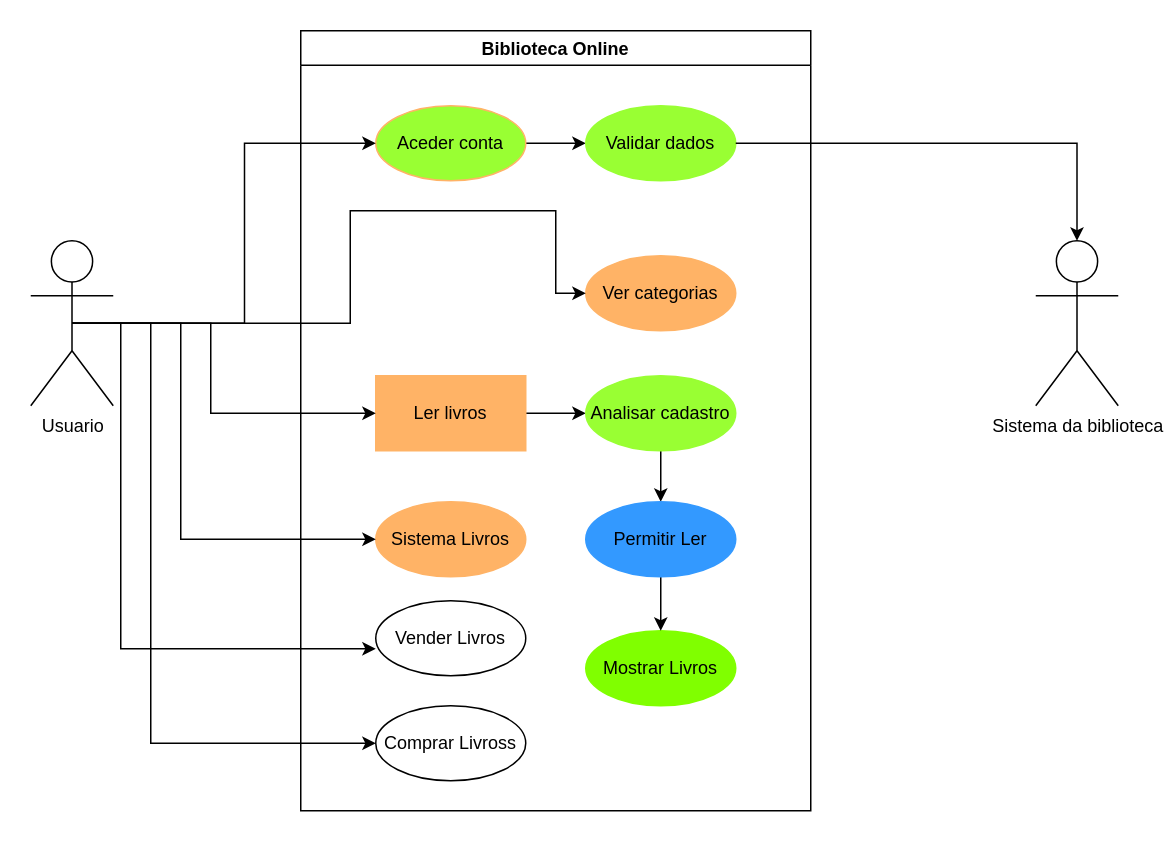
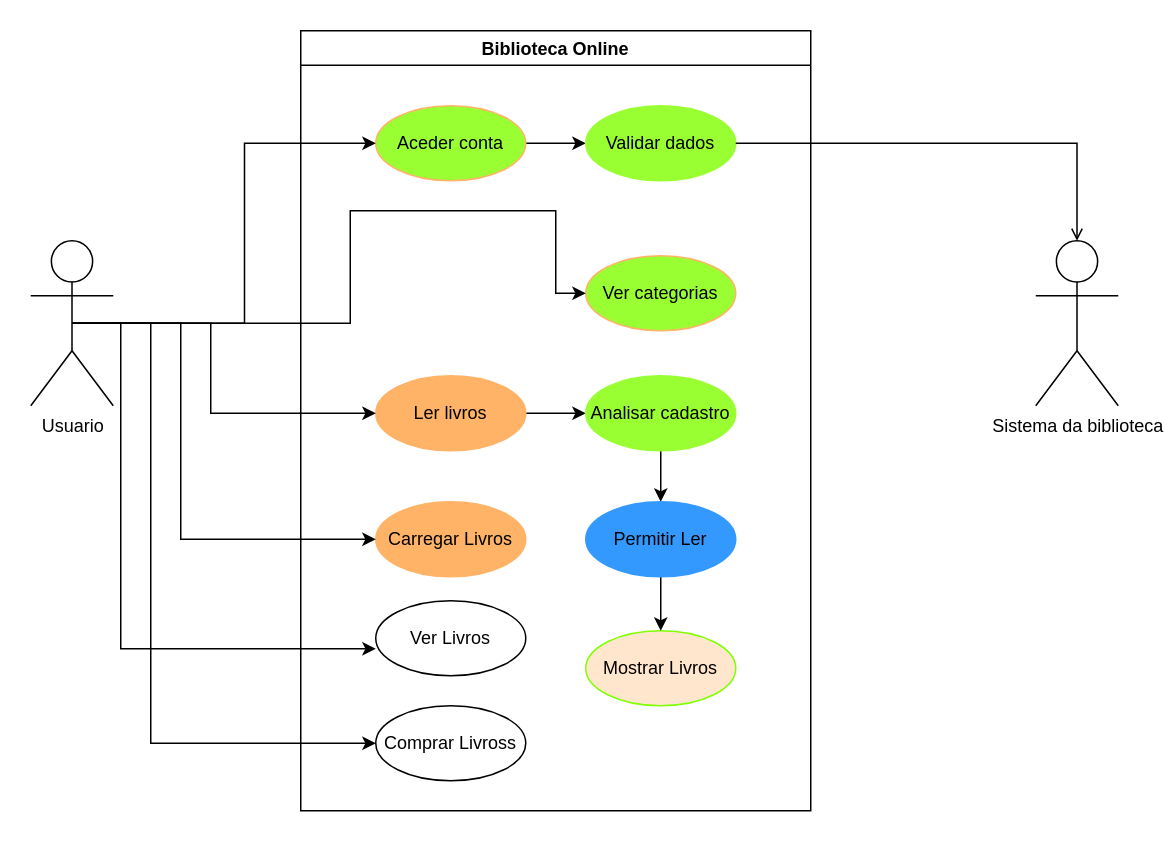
edge "Validar dados" -> "Sistema da biblioteca": arrowhead classic -> open
node "Ver categorias": fillcolor #ffb366 -> #99ff33
node "Ler livros": shape rectangle -> ellipse
node "Sistema Livros": label "Sistema Livros" -> "Carregar Livros"
node "Vender Livros": label "Vender Livros" -> "Ver Livros"
node "Mostrar Livros": fillcolor #80ff00 -> #ffe6cc
